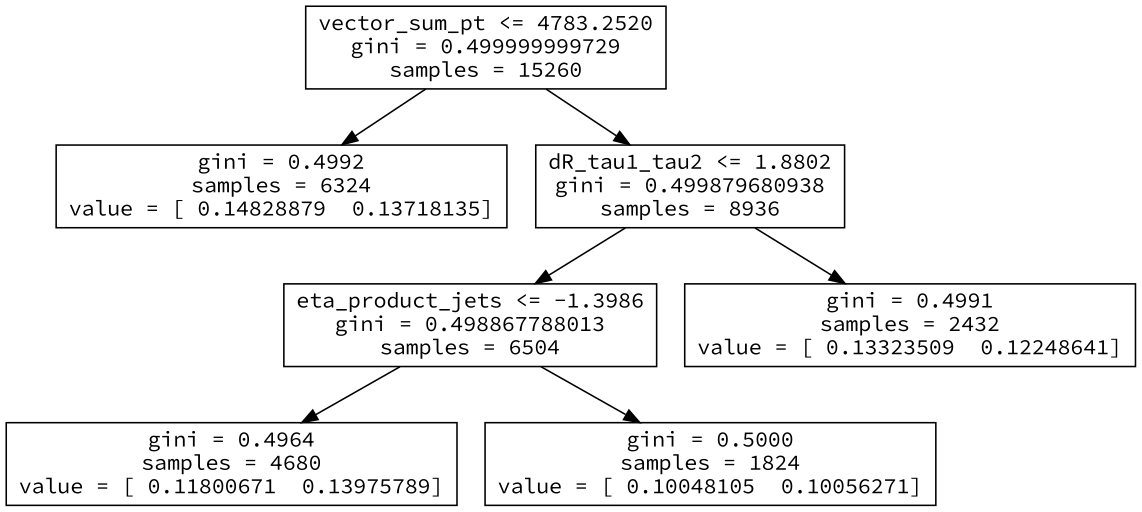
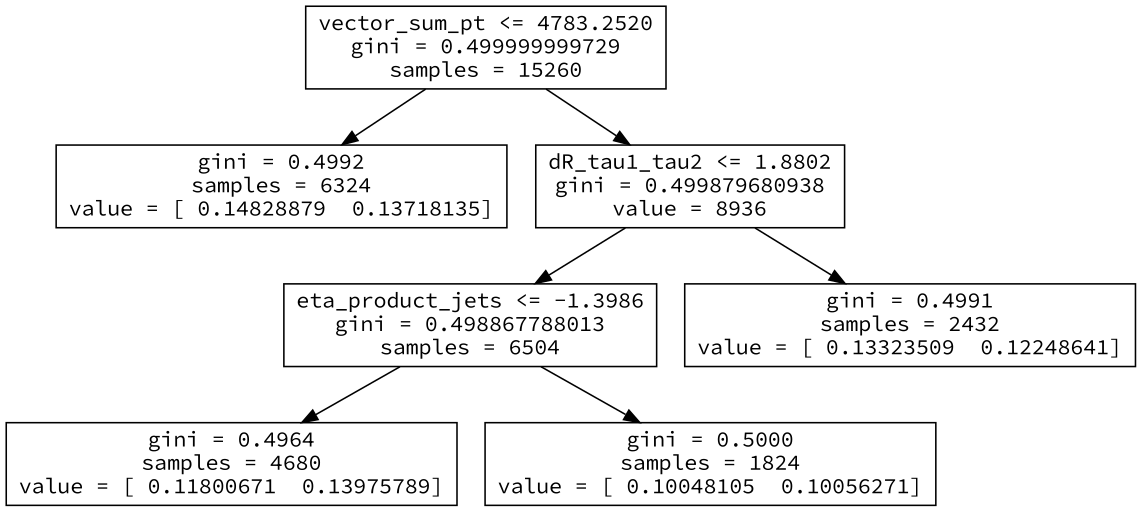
node "dR_tau1_tau2 <= 1.8802 gini = 0.499879680938 samples = 8936": label "dR_tau1_tau2 <= 1.8802 gini = 0.499879680938 samples = 8936" -> "dR_tau1_tau2 <= 1.8802 gini = 0.499879680938 value = 8936"
